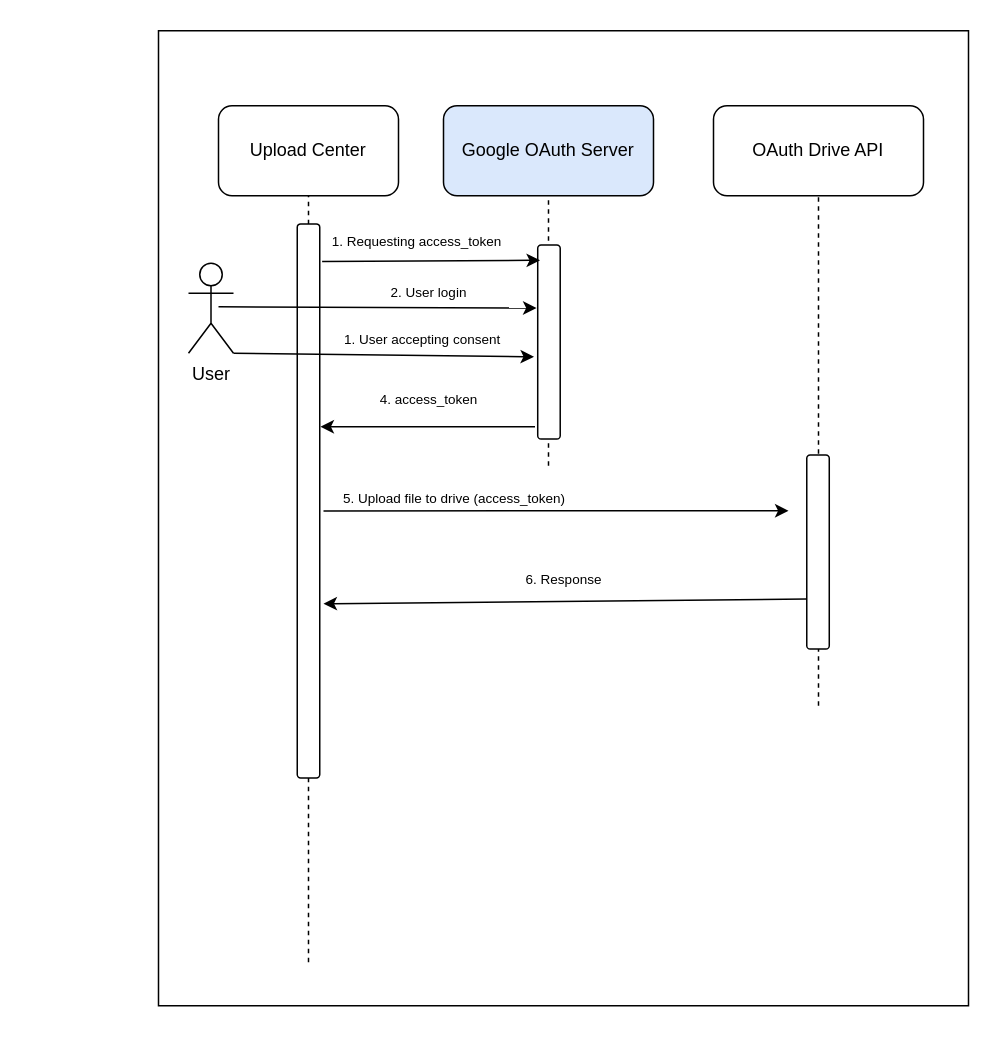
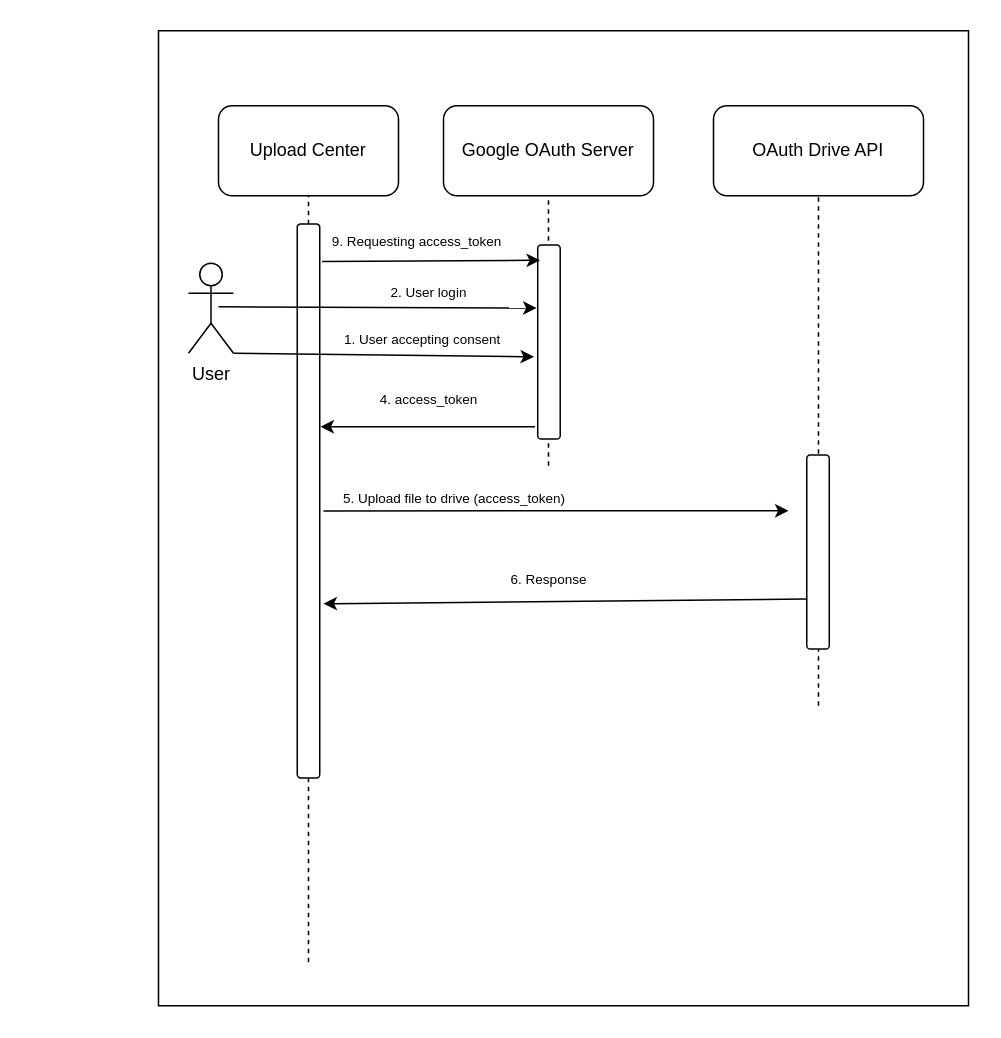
node "Google OAuth Server": fillcolor #dae8fc -> #ffffff
node "1. Requesting access_token": label "1. Requesting access_token" -> "9. Requesting access_token"
node "6. Response": moved (564, 578) -> (549, 578)
